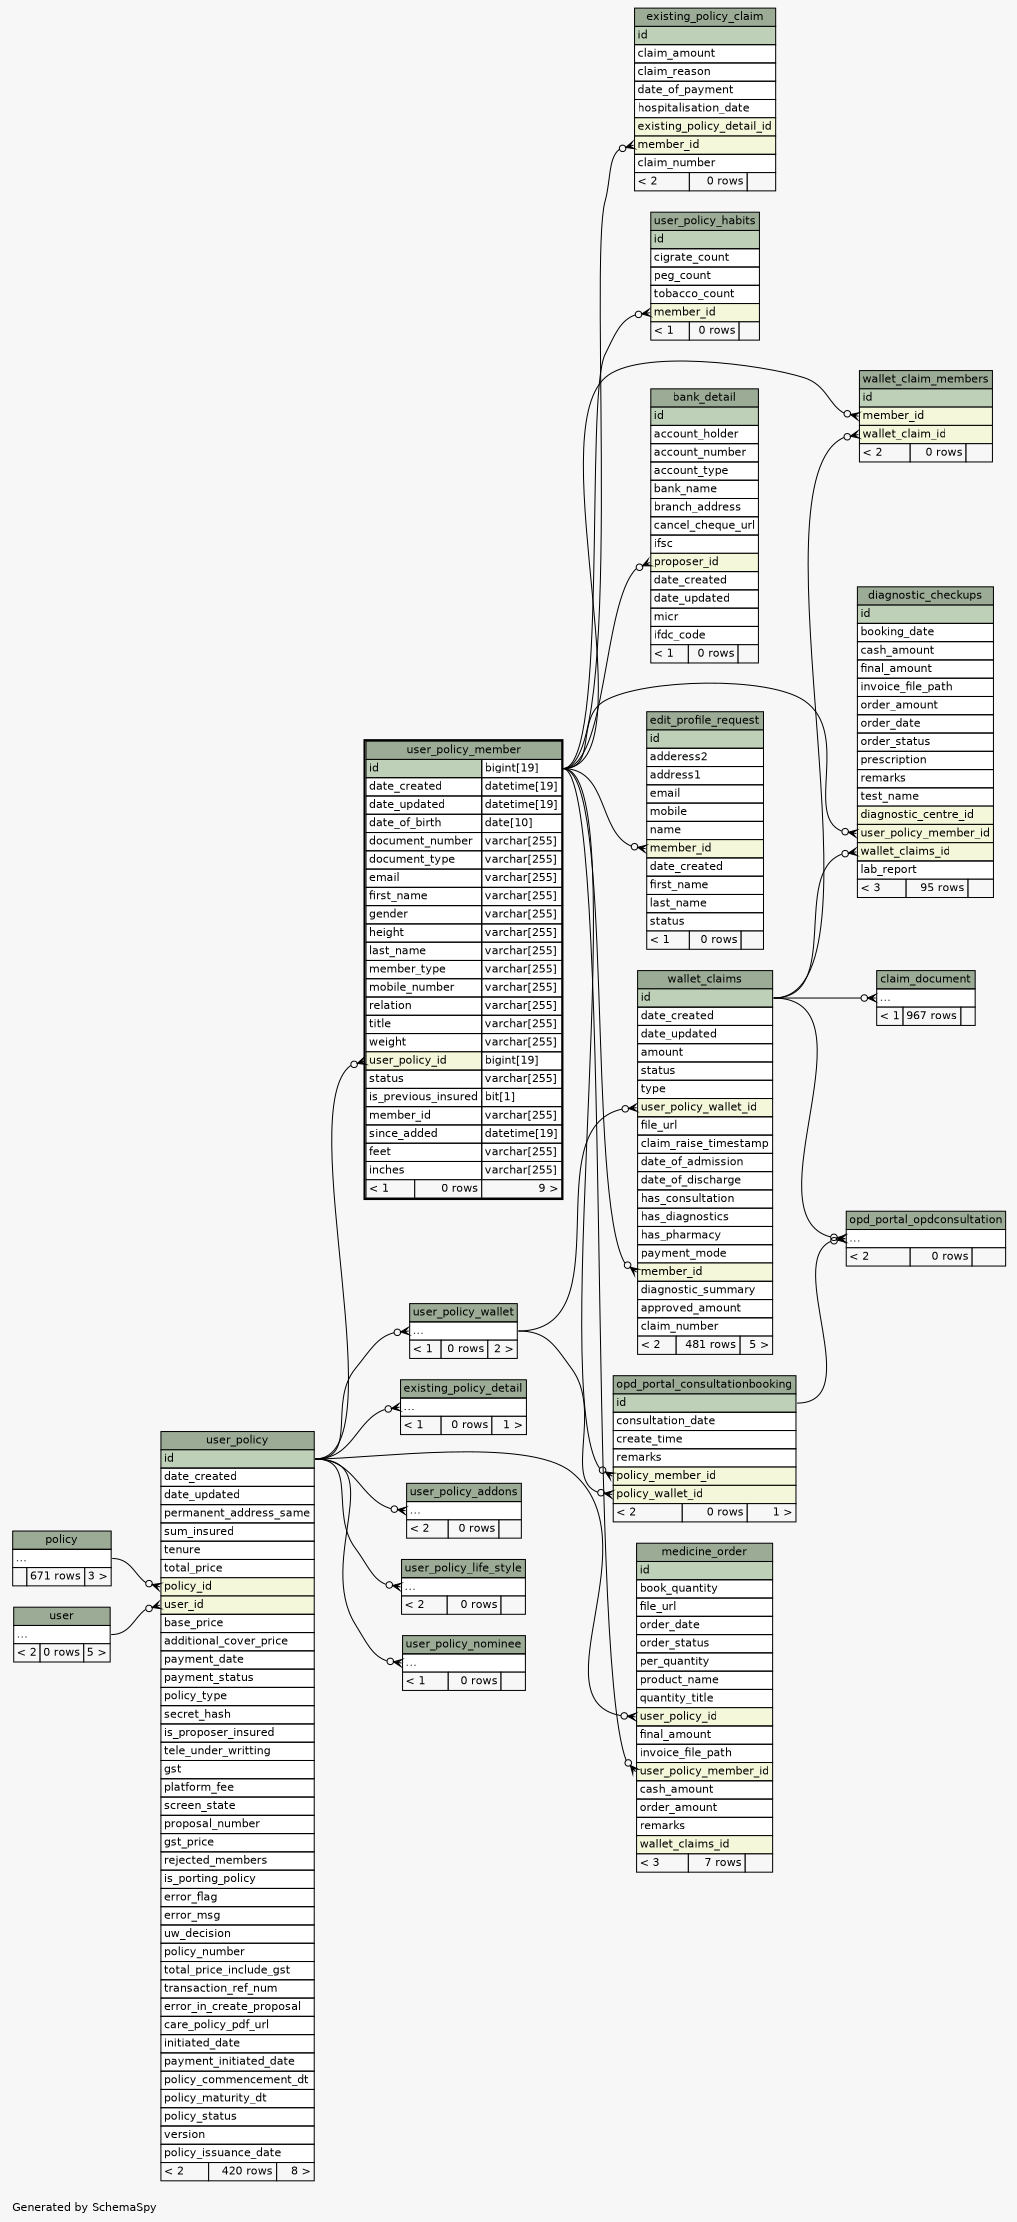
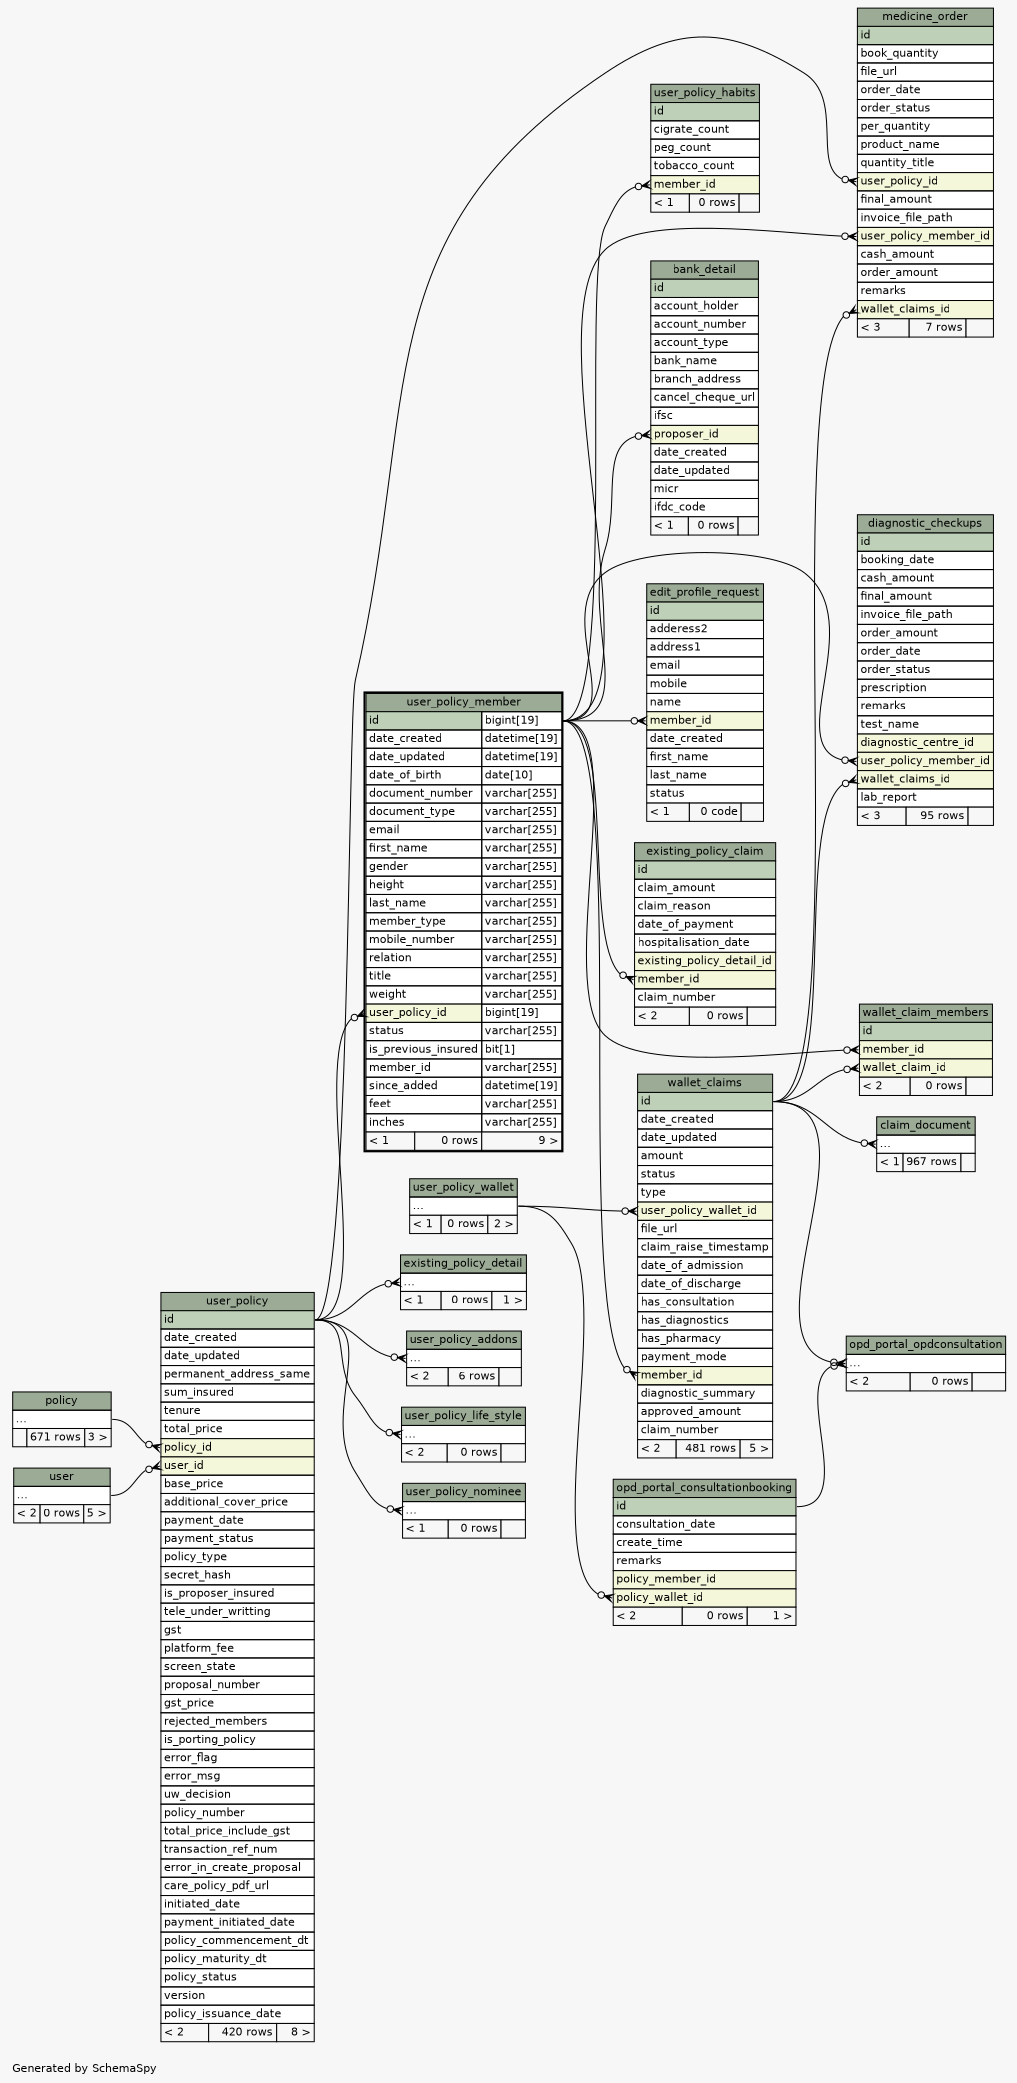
edge "wallet_claims" -> "medicine_order": added
node "edit_profile_request": text "0 rows" -> "0 code"
edge "user_policy_member" -> "opd_portal_consultationbooking": removed
edge "user_policy" -> "user_policy_wallet": removed
node "user_policy_addons": text "0 rows" -> "6 rows"
